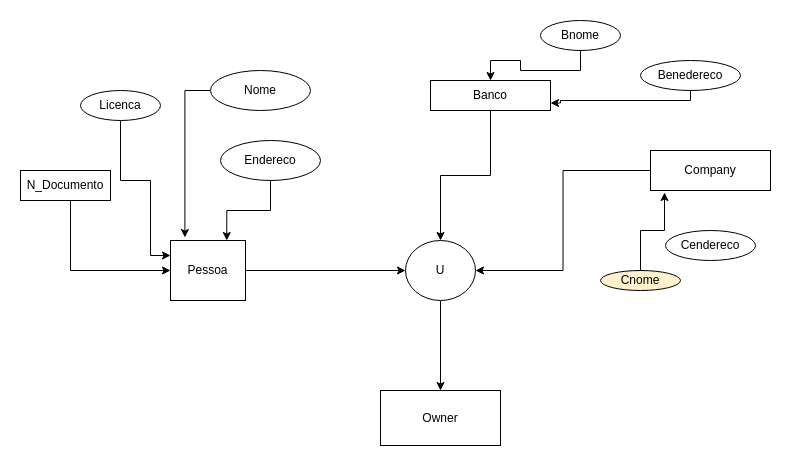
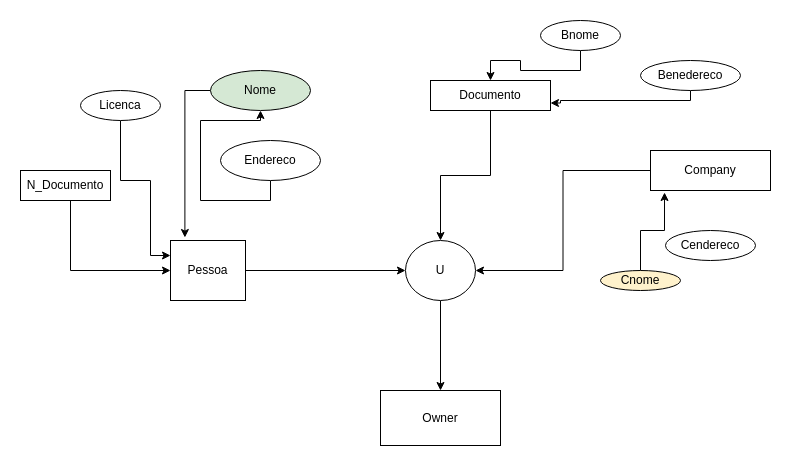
node "Nome": fillcolor #ffffff -> #d5e8d4
node "Banco": label "Banco" -> "Documento"
edge "Endereco" -> "Pessoa": now "Endereco" -> "Nome"
